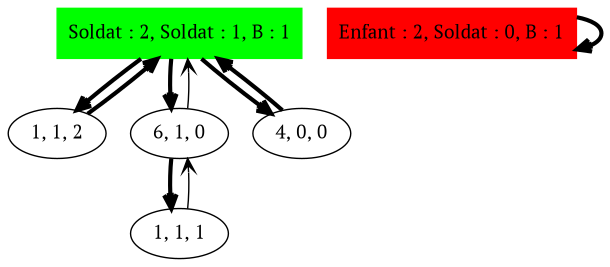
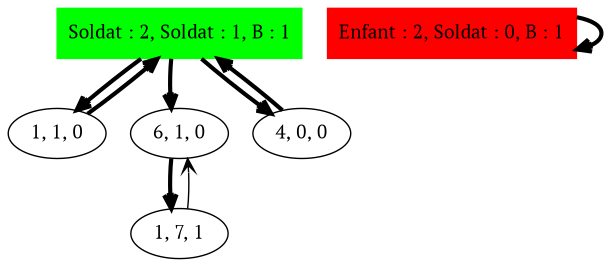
edge "6, 1, 0" -> "Soldat : 2, Soldat : 1, B : 1": removed
node "1, 1, 2": label "1, 1, 2" -> "1, 1, 0"
node "1, 1, 1": label "1, 1, 1" -> "1, 7, 1"
